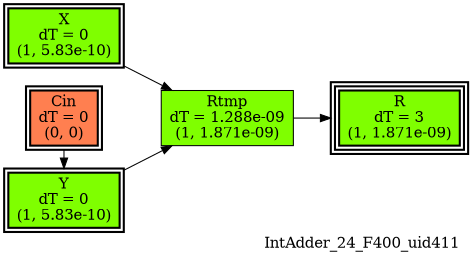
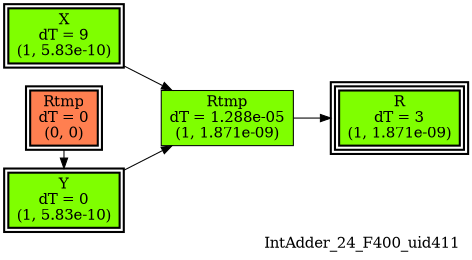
node "X dT = 0 (1, 5.83e-10)": label "X dT = 0 (1, 5.83e-10)" -> "X dT = 9 (1, 5.83e-10)"
node "Cin dT = 0 (0, 0)": label "Cin dT = 0 (0, 0)" -> "Rtmp dT = 0 (0, 0)"
node "Rtmp dT = 1.288e-09 (1, 1.871e-09)": label "Rtmp dT = 1.288e-09 (1, 1.871e-09)" -> "Rtmp dT = 1.288e-05 (1, 1.871e-09)"
